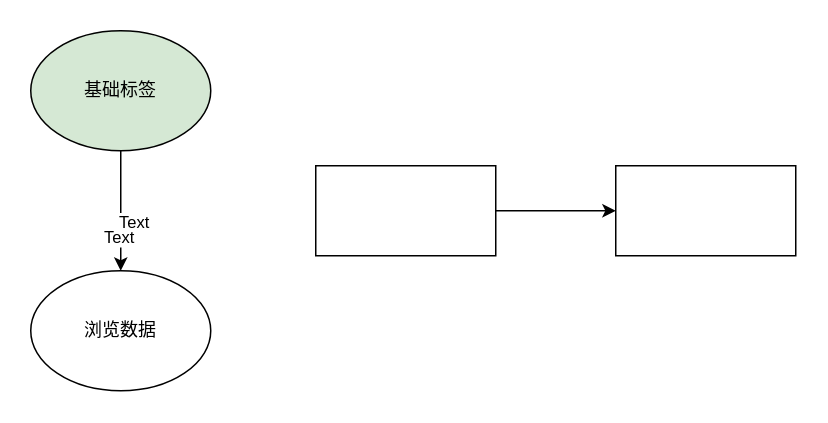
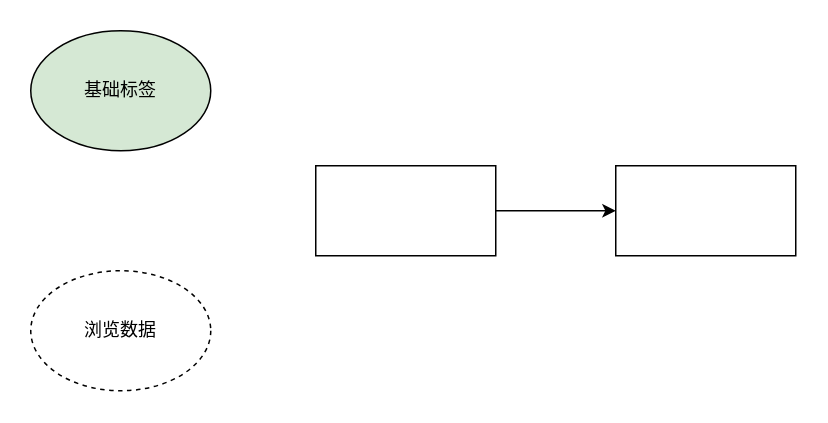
edge "基础标签" -> "浏览数据": removed, labels "Text", "Text"
node "浏览数据": style solid -> dashed
